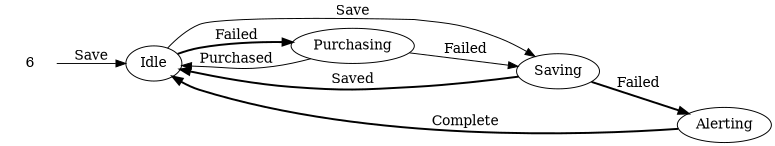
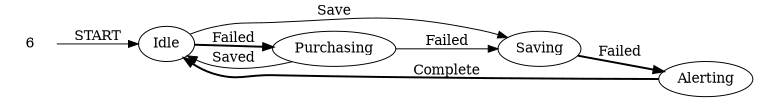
edge "6" -> "Idle": label "Save" -> "START"
edge "Purchasing" -> "Idle": label "Purchased" -> "Saved"
edge "Saving" -> "Idle": removed, label "Saved"
